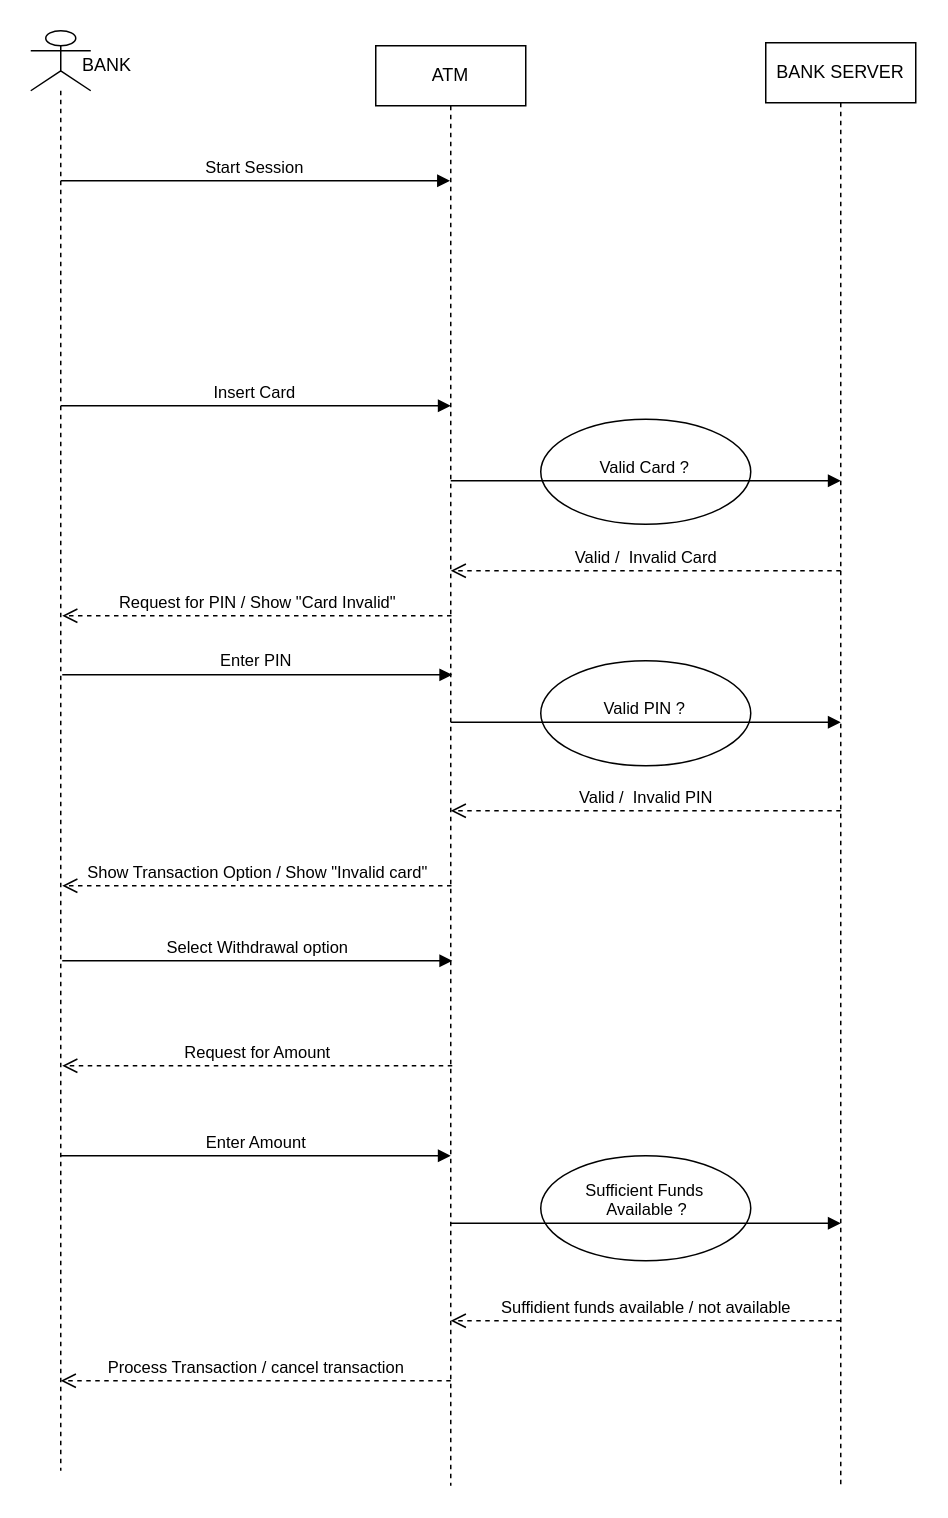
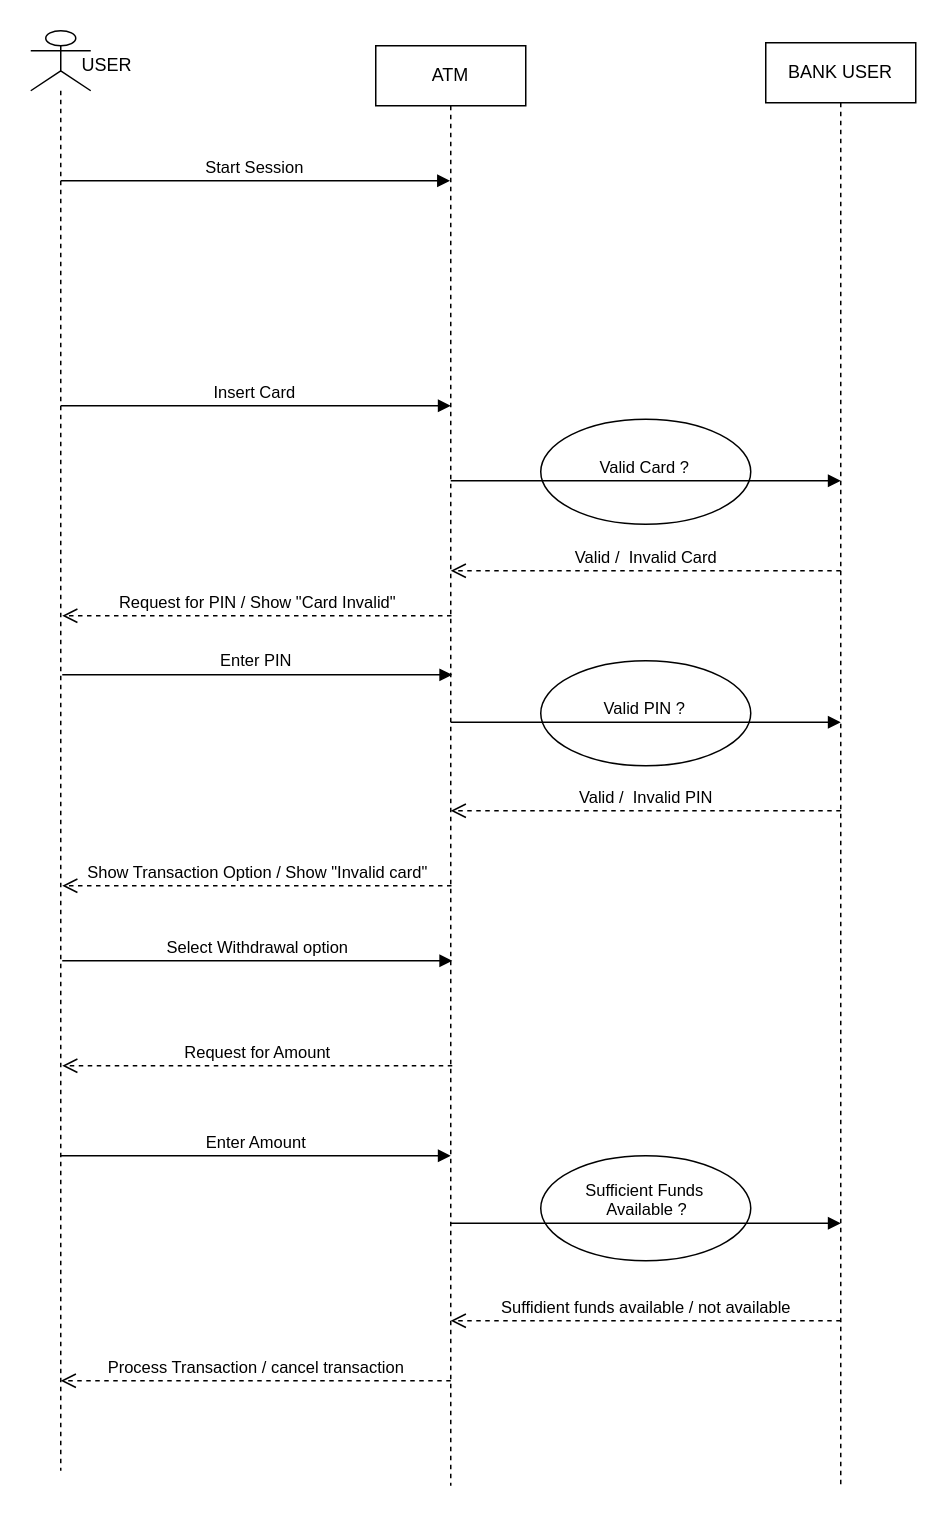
node "BANK": label "BANK" -> "USER"
node "BANK SERVER": label "BANK SERVER" -> "BANK USER"
